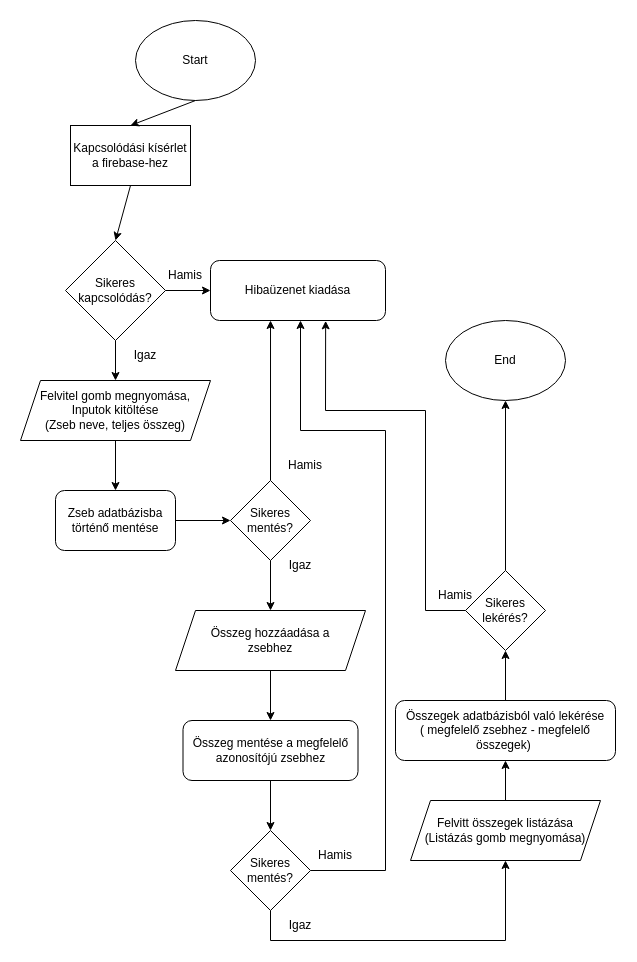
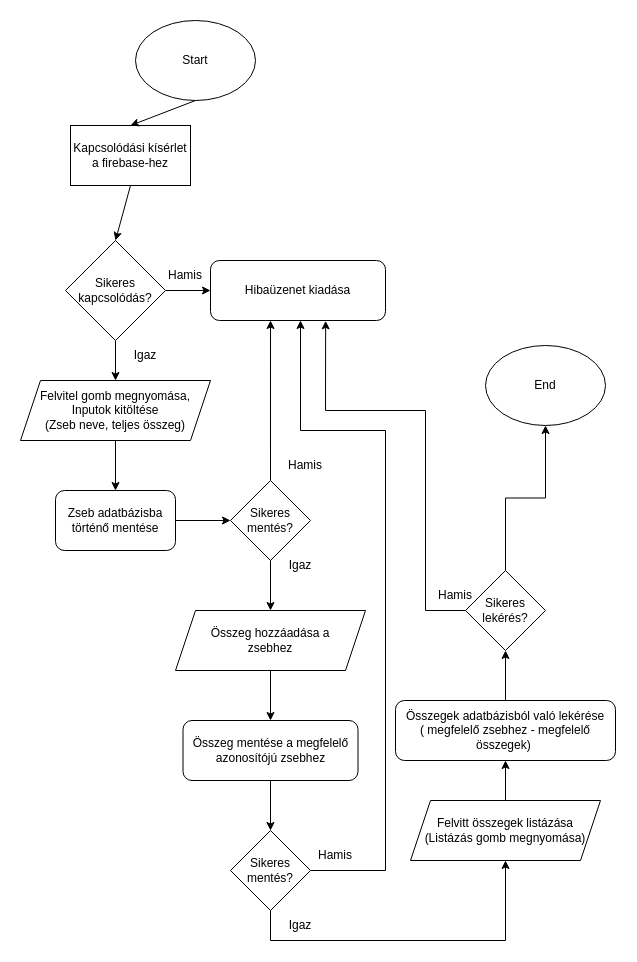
node "End": moved (506, 361) -> (546, 386)
